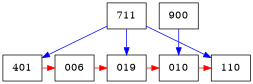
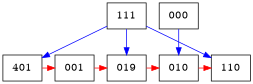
node "711": label "711" -> "111"
node "900": label "900" -> "000"
node "006": label "006" -> "001"
